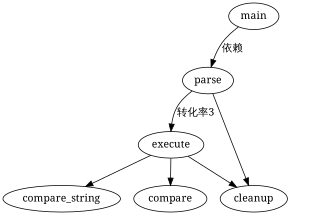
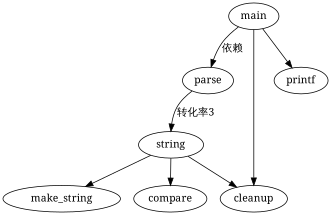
node "printf": added
edge "parse" -> "cleanup": now "main" -> "cleanup"
node "execute": label "execute" -> "string"
node "compare_string": label "compare_string" -> "make_string"
